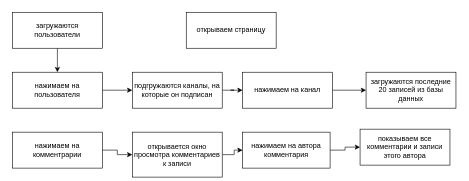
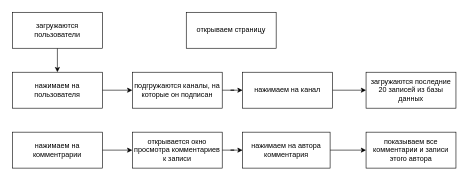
node "показываем все комментарии и записи этого автора": moved (405, 147) -> (411, 150)
node "открывается окно просмотра комментариев к записи": size 90x45 -> 90x36
